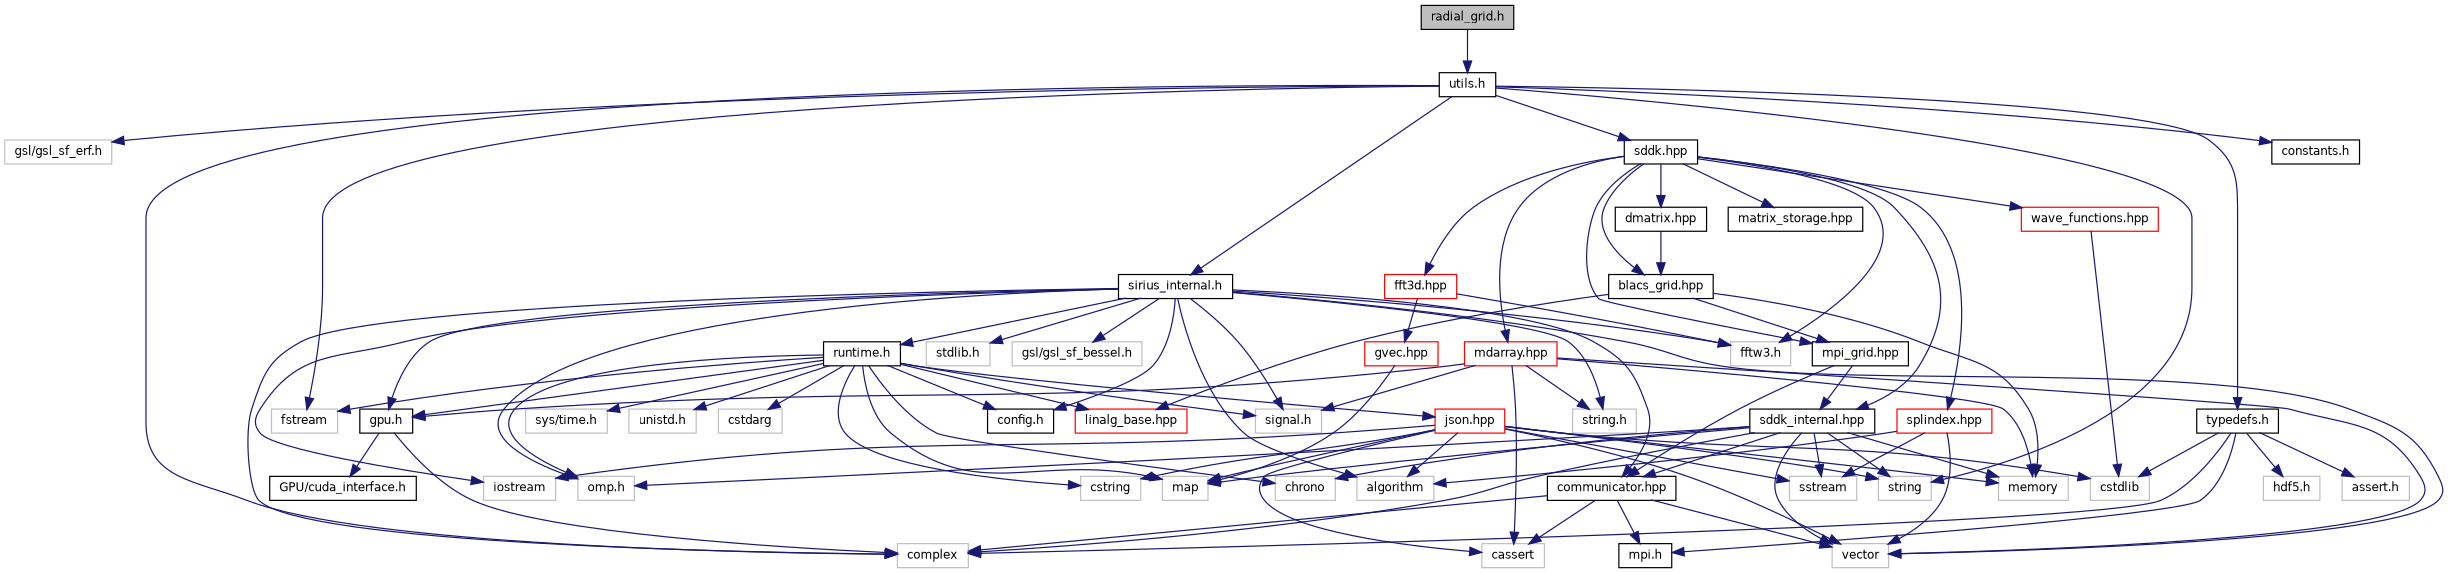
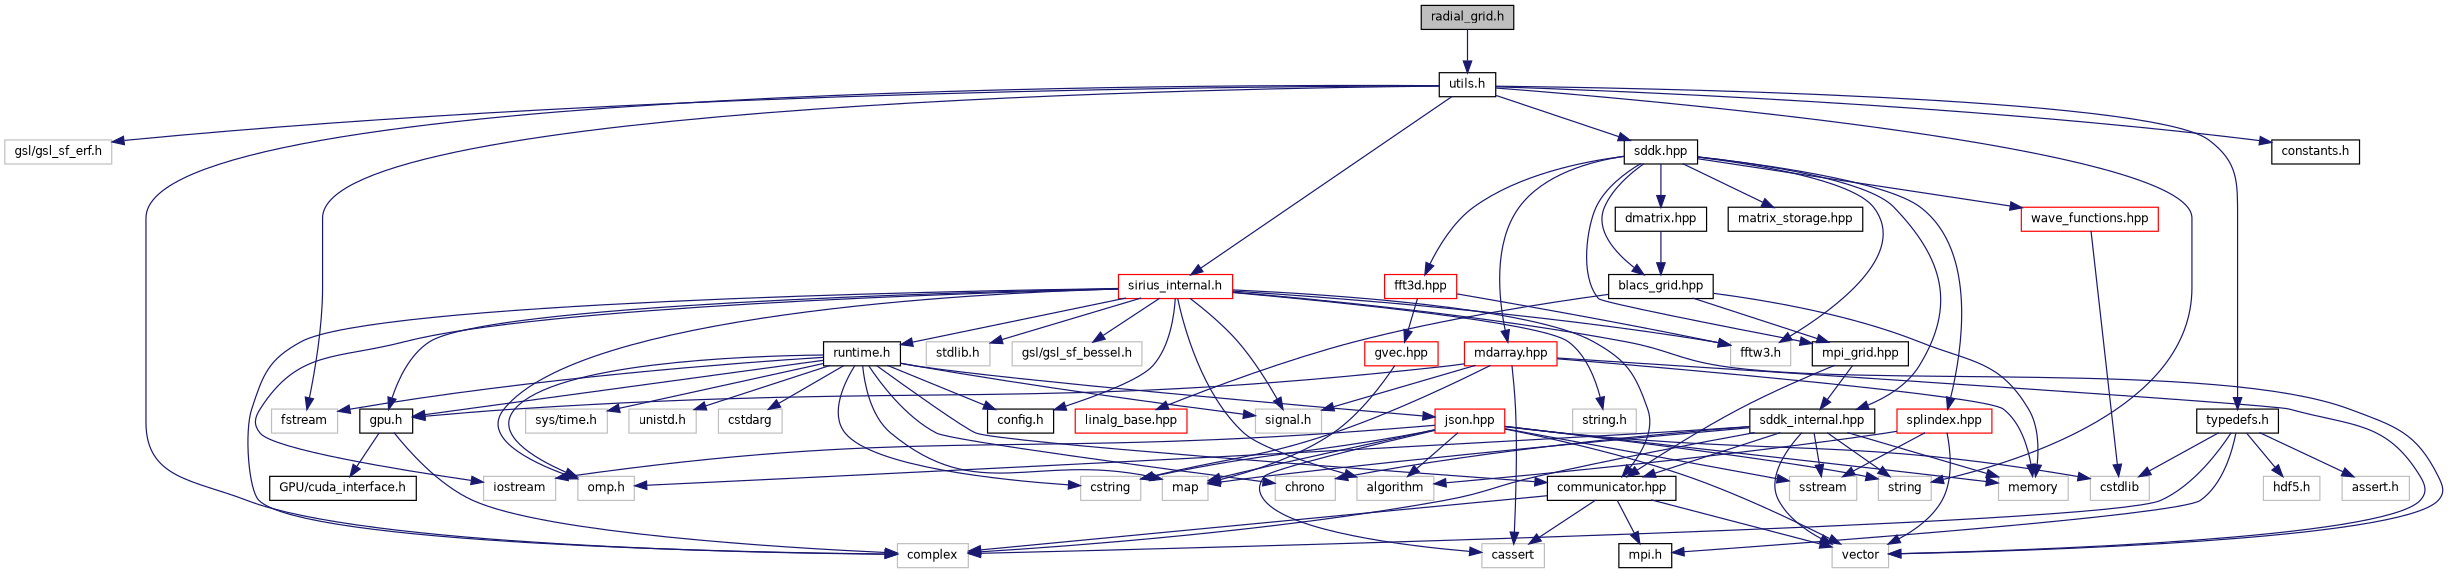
node "sirius_internal.h": color black -> red
edge "mdarray.hpp" -> "string.h": now "mdarray.hpp" -> "cstring"
edge "runtime.h" -> "linalg_base.hpp": now "runtime.h" -> "communicator.hpp"
